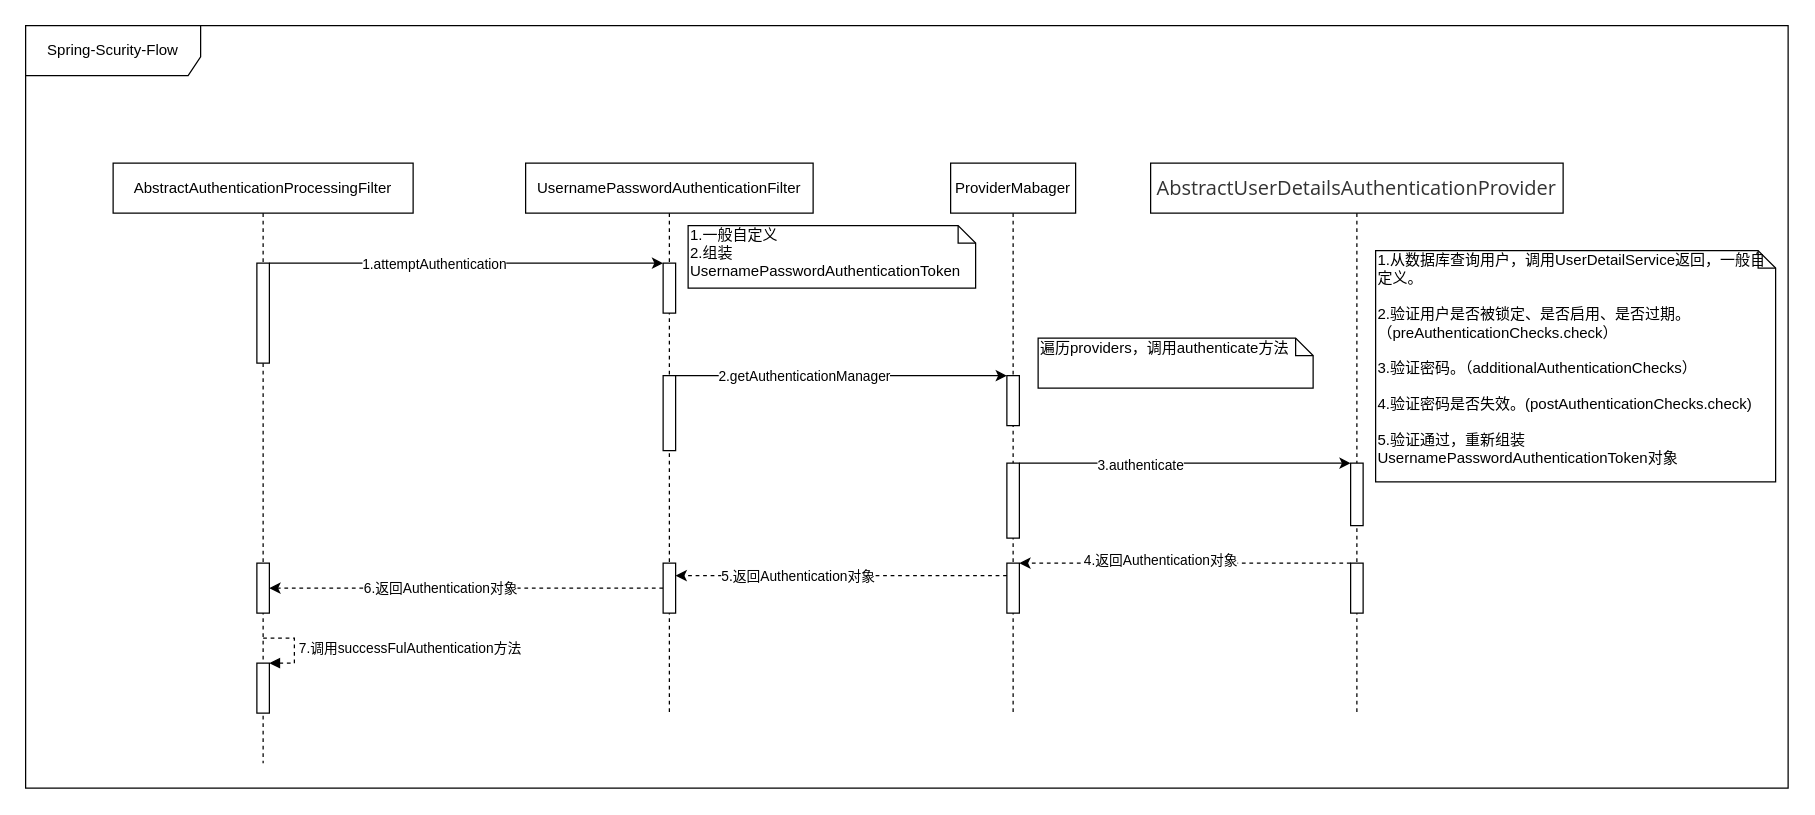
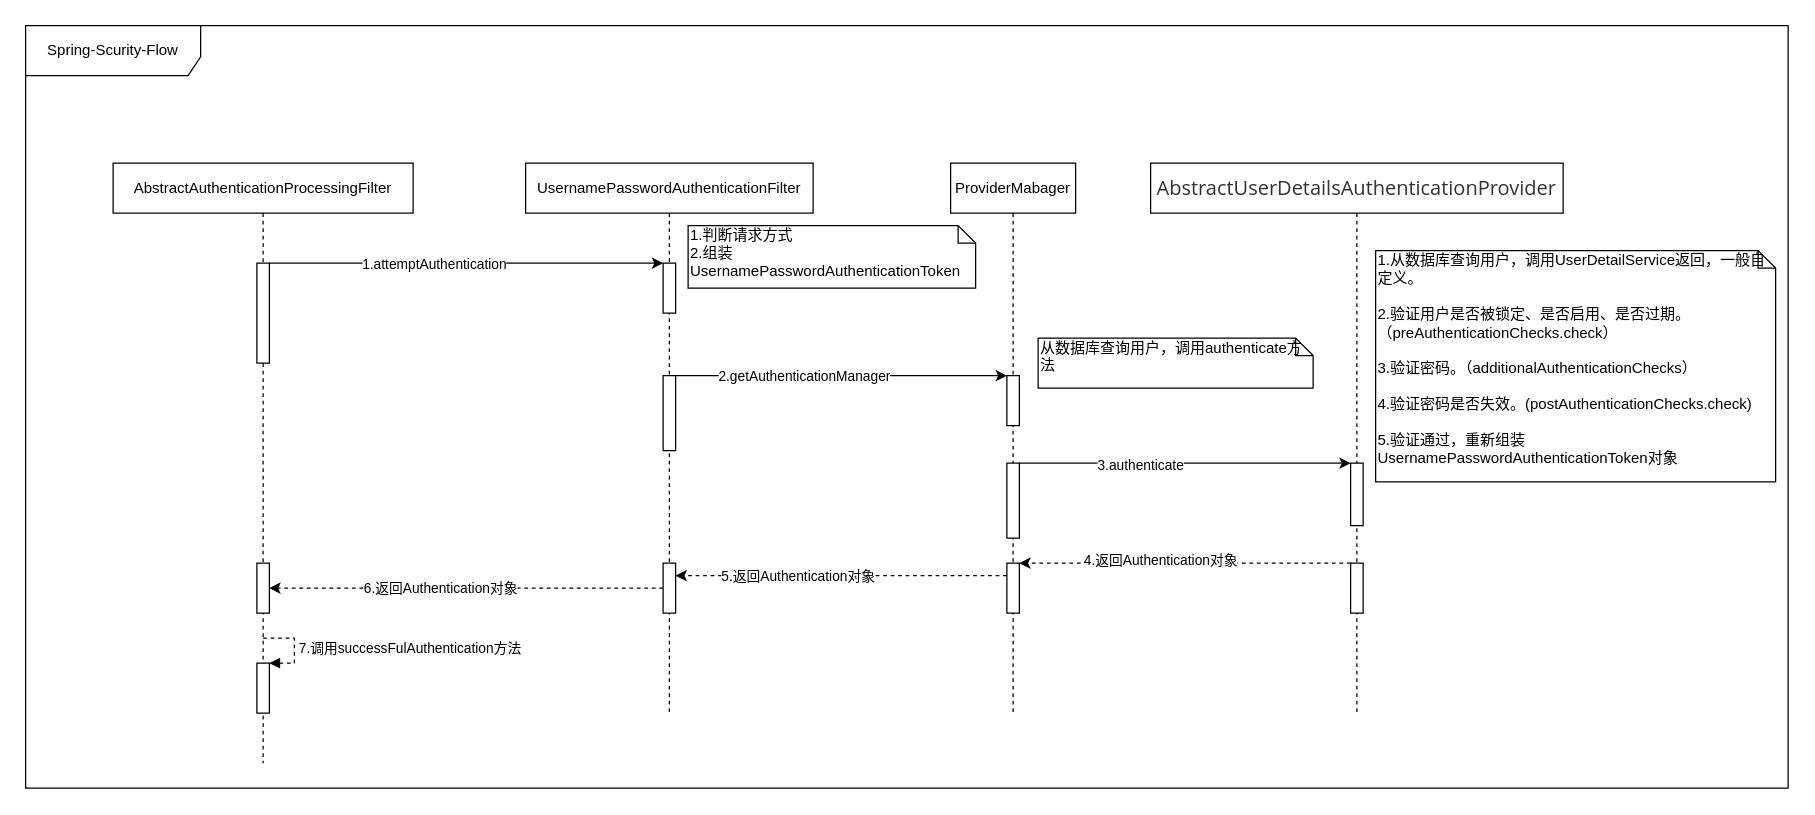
node "1.一般自定义 2.组装UsernamePasswordAuthenticationToken": label "1.一般自定义 2.组装UsernamePasswordAuthenticationToken" -> "1.判断请求方式 2.组装UsernamePasswordAuthenticationToken"
node "遍历providers，调用authenticate方法": label "遍历providers，调用authenticate方法" -> "从数据库查询用户，调用authenticate方法"
